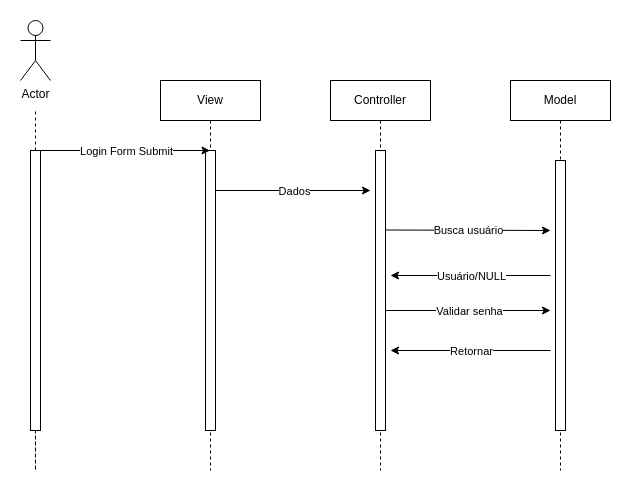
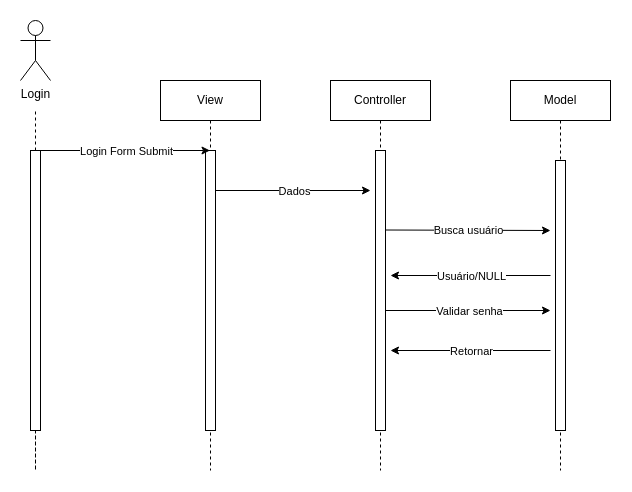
node "Actor": label "Actor" -> "Login"
